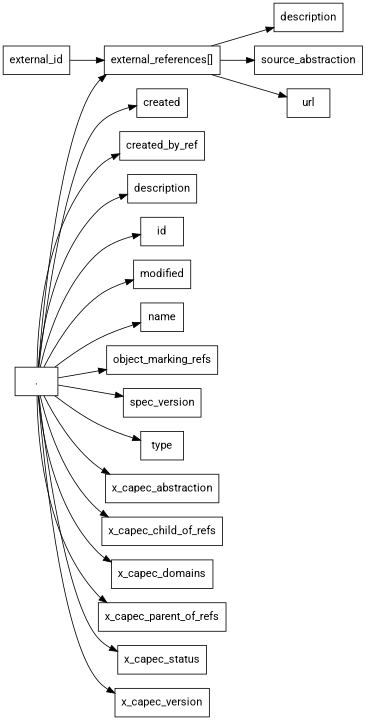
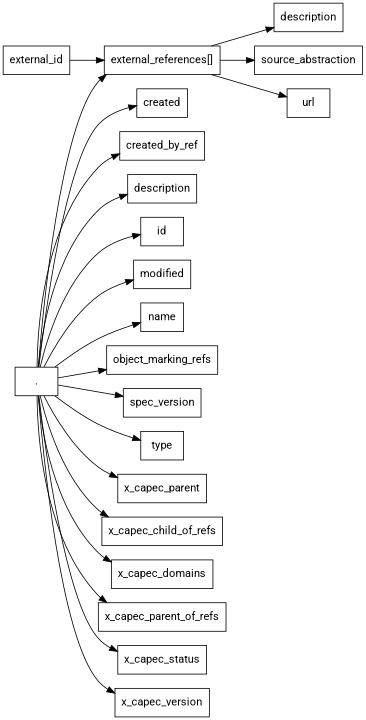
node "x_capec_abstraction": label "x_capec_abstraction" -> "x_capec_parent"
